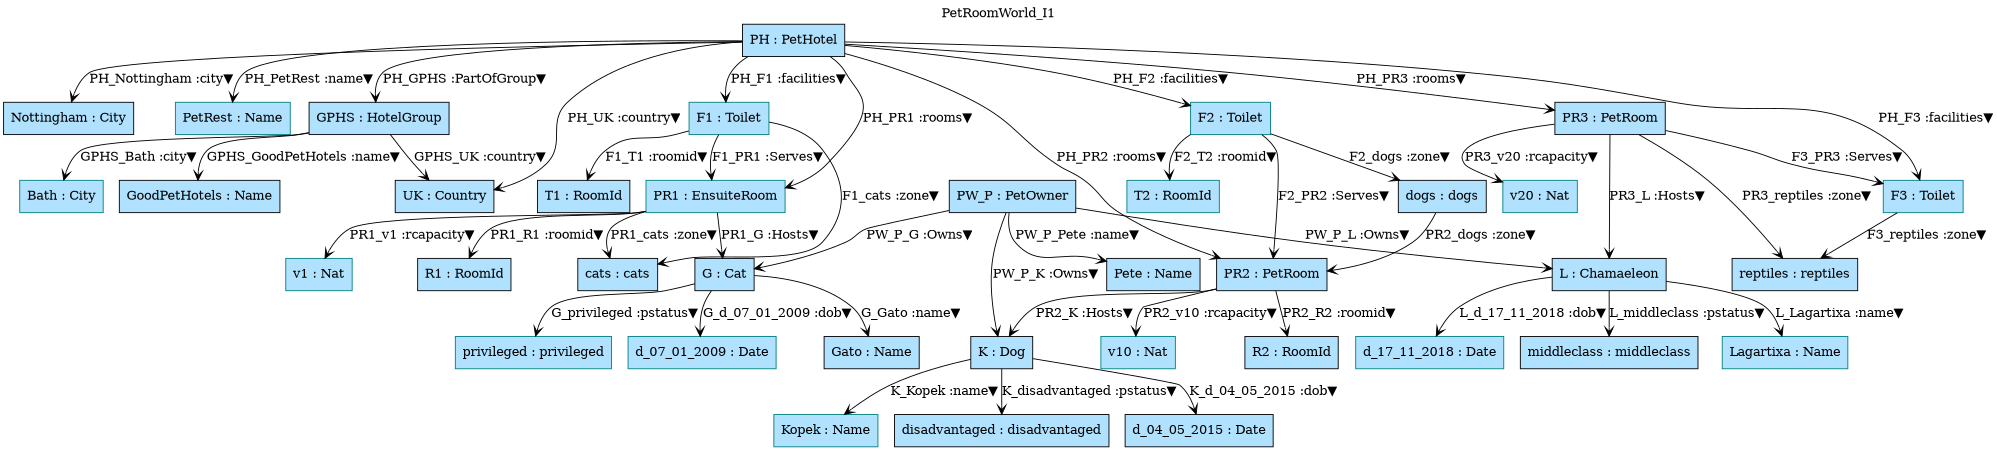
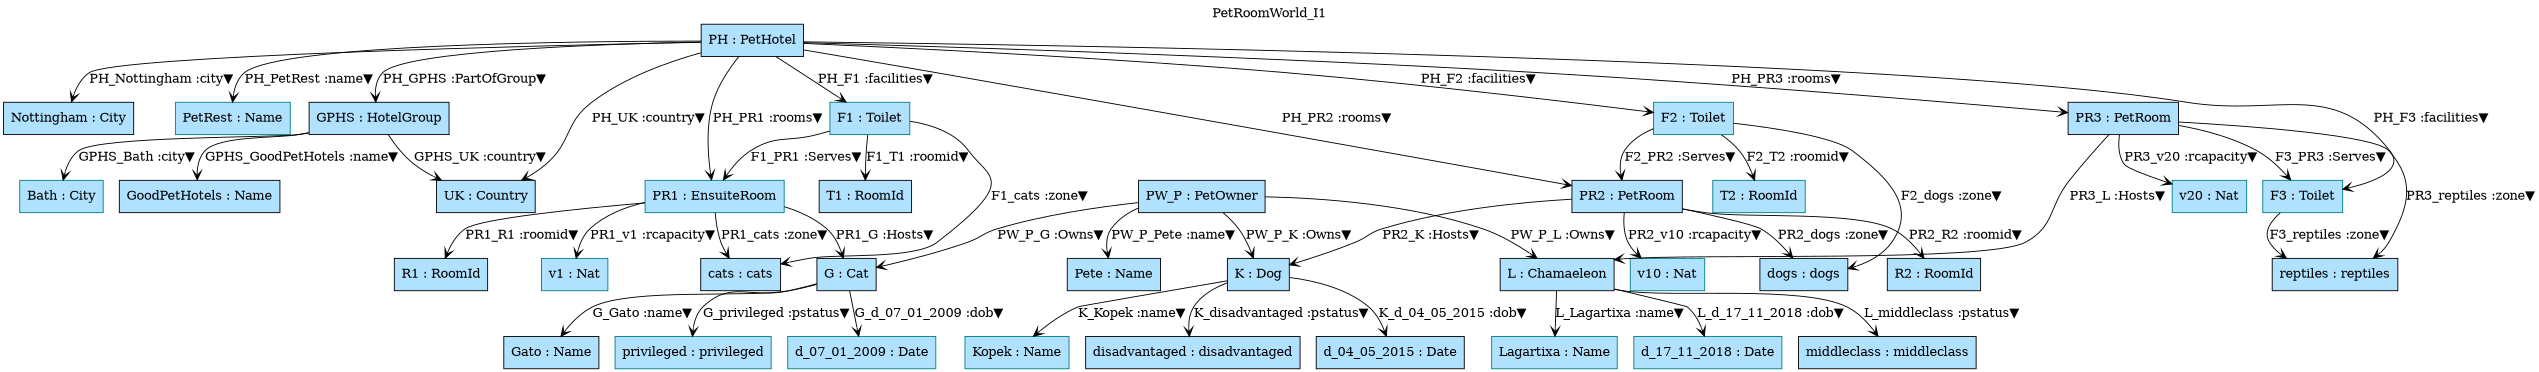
edge "dogs : dogs" -> "PR2 : PetRoom": reversed
